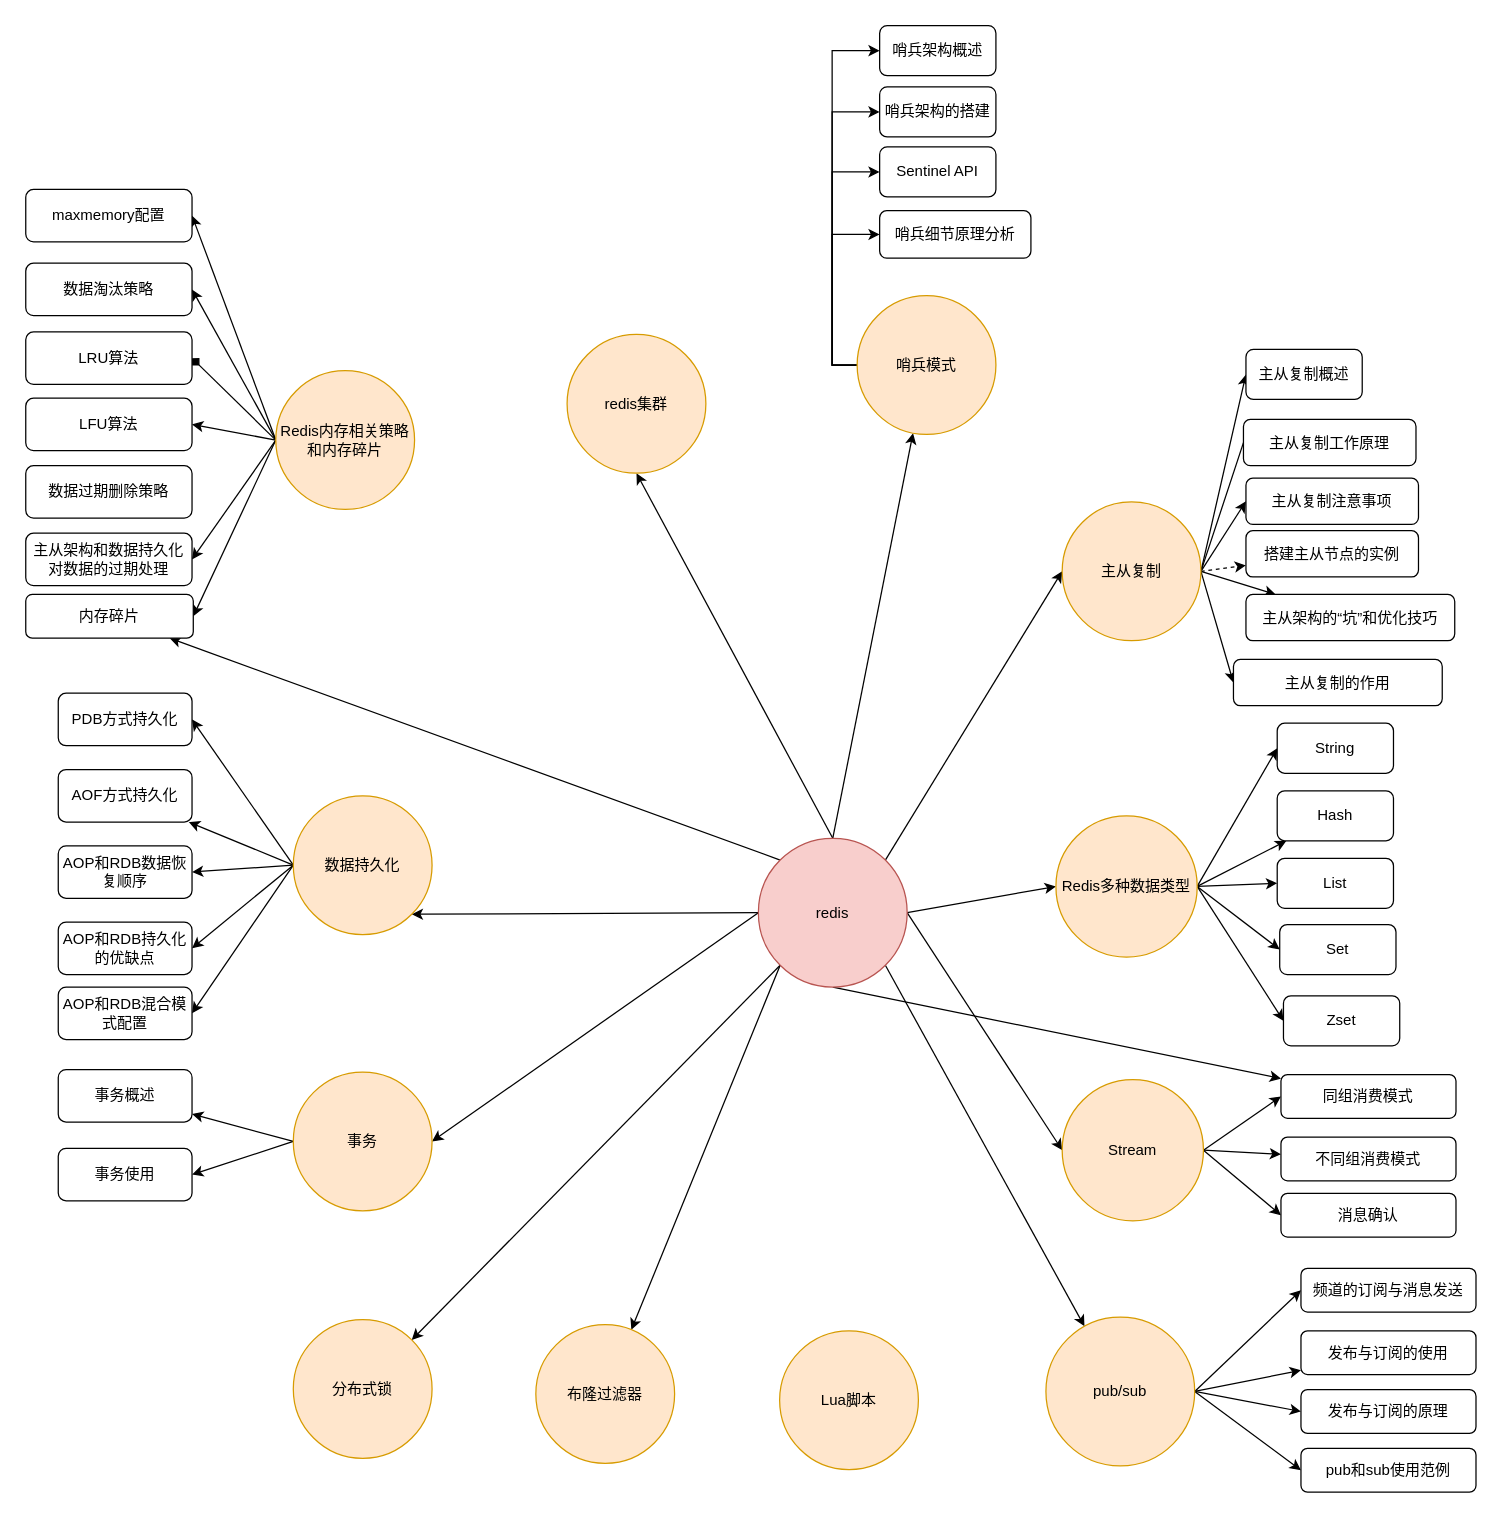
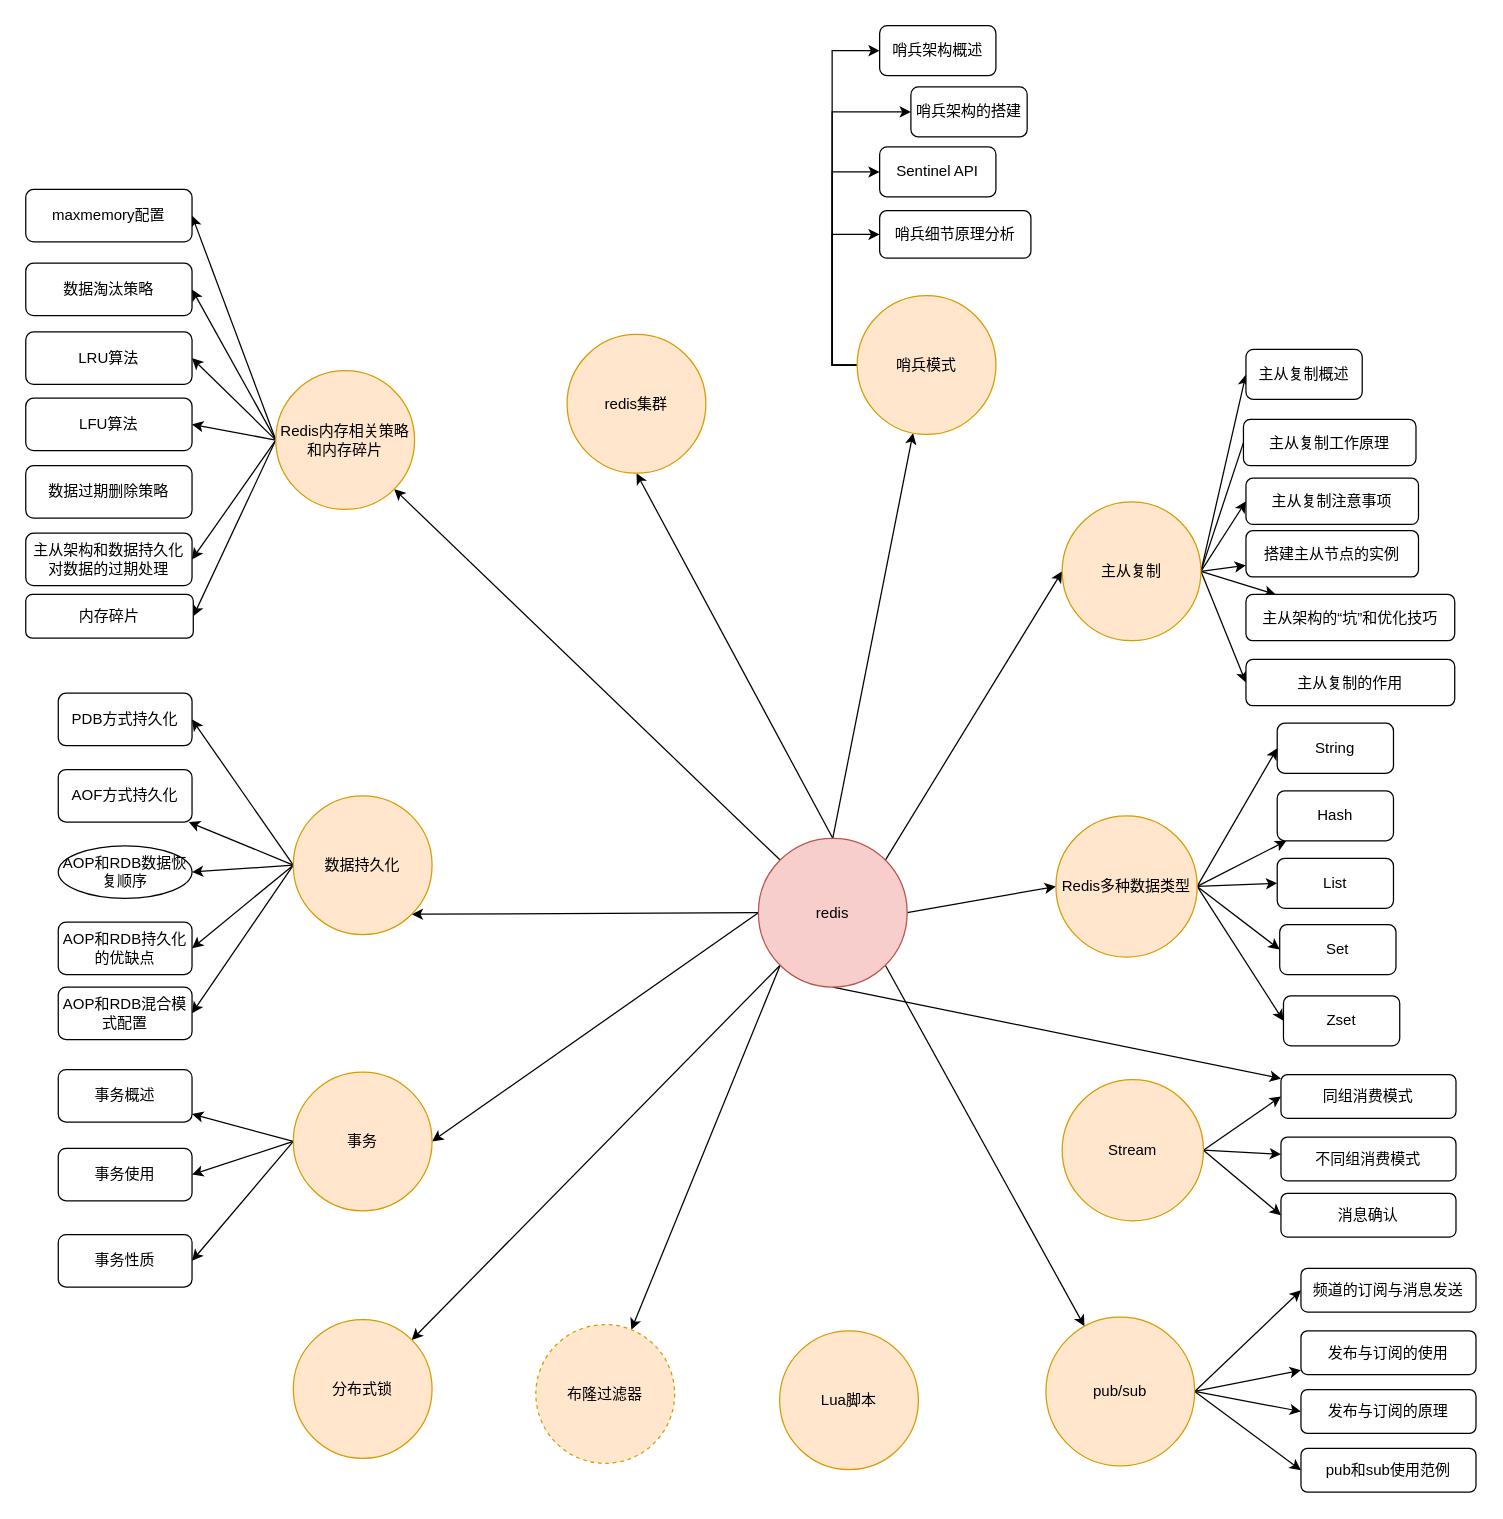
node "哨兵架构的搭建": moved (938, 112) -> (969, 112)
edge "Redis内存相关策略和内存碎片" -> "LRU算法": arrowhead diamond -> classic
edge "主从复制" -> "搭建主从节点的实例": style dashed -> solid
node "主从复制的作用": moved (1338, 683) -> (1350, 683)
edge "redis" -> "内存碎片": now "redis" -> "Redis内存相关策略和内存碎片"
node "AOP和RDB数据恢复顺序": shape rounded rectangle -> ellipse
edge "redis" -> "Stream": removed
edge "事务" -> "事务性质": added
node "事务性质": added
node "布隆过滤器": style solid -> dashed
